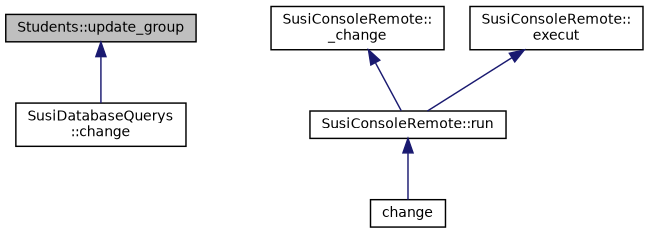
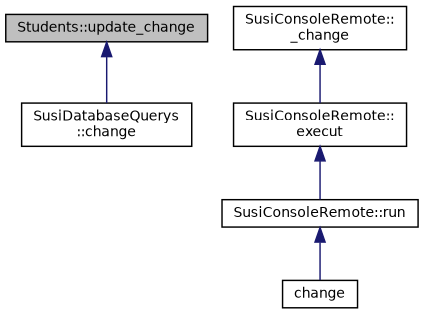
node "Students::update_group": label "Students::update_group" -> "Students::update_change"
edge "SusiConsoleRemote::run" -> "SusiConsoleRemote:: _change": now "SusiConsoleRemote:: execut" -> "SusiConsoleRemote:: _change"
